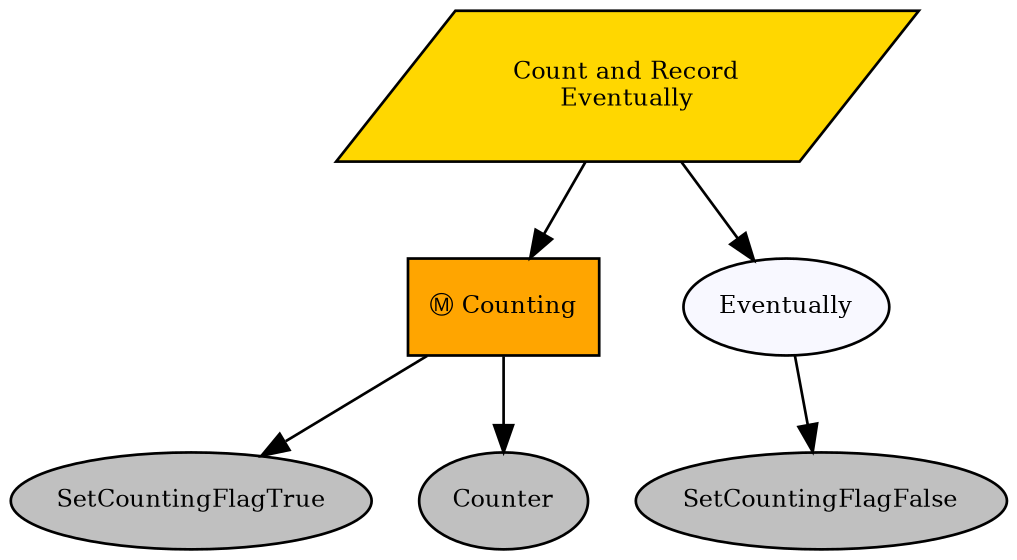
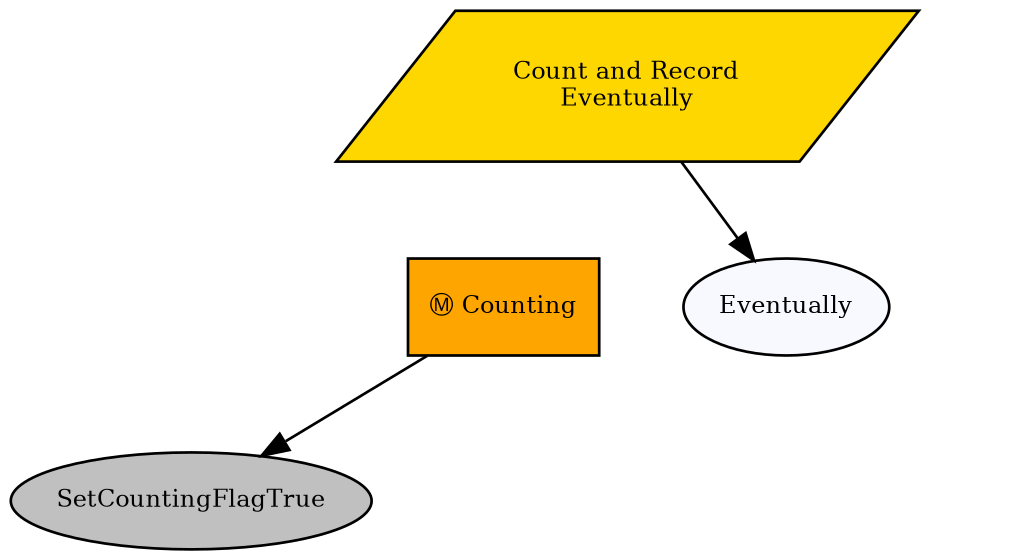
edge "Count and Record Eventually" -> "Ⓜ Counting": removed
node "Counter": removed
node "SetCountingFlagFalse": removed
